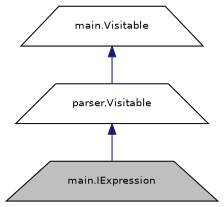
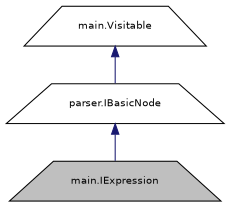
node "parser.Visitable": label "parser.Visitable" -> "parser.IBasicNode"
